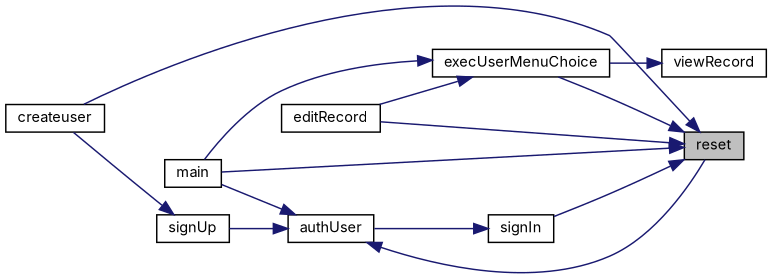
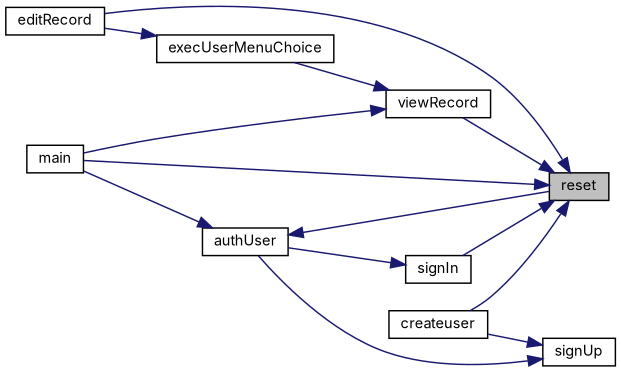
edge "main" -> "execUserMenuChoice": now "main" -> "viewRecord"
edge "execUserMenuChoice" -> "reset": now "viewRecord" -> "reset"
edge "signUp" -> "authUser": reversed
